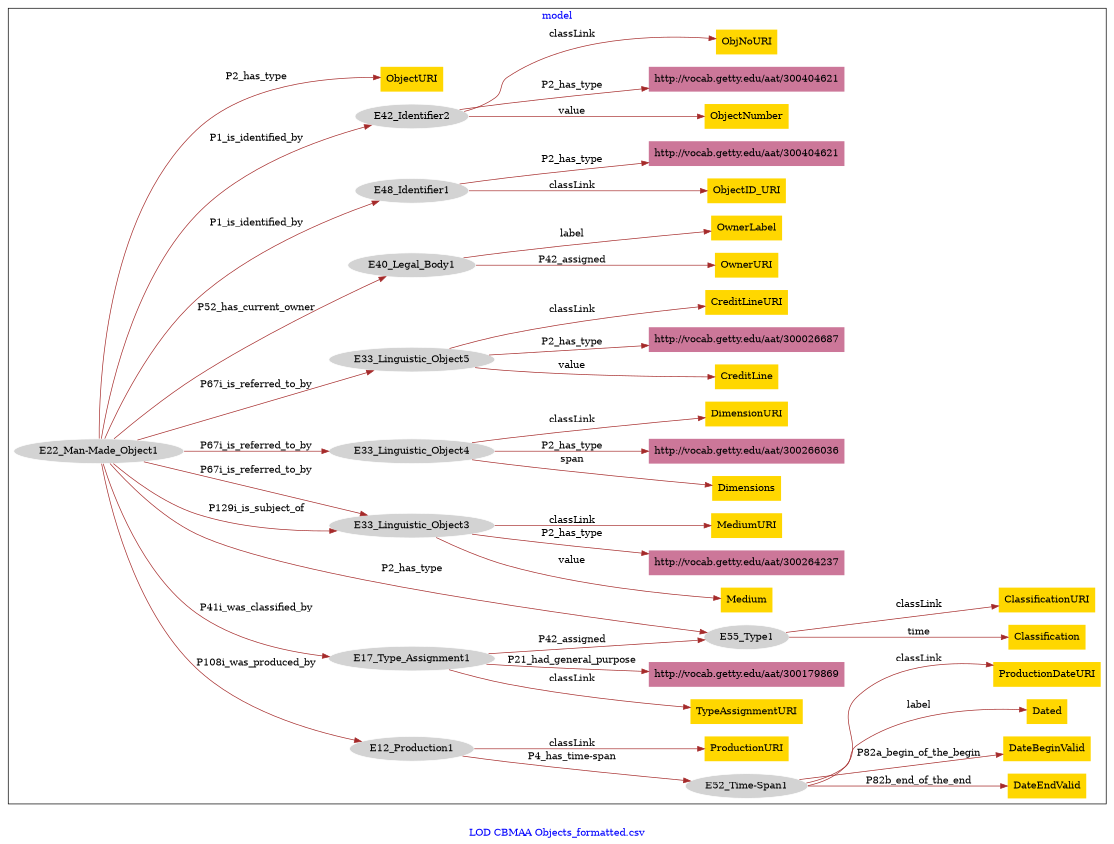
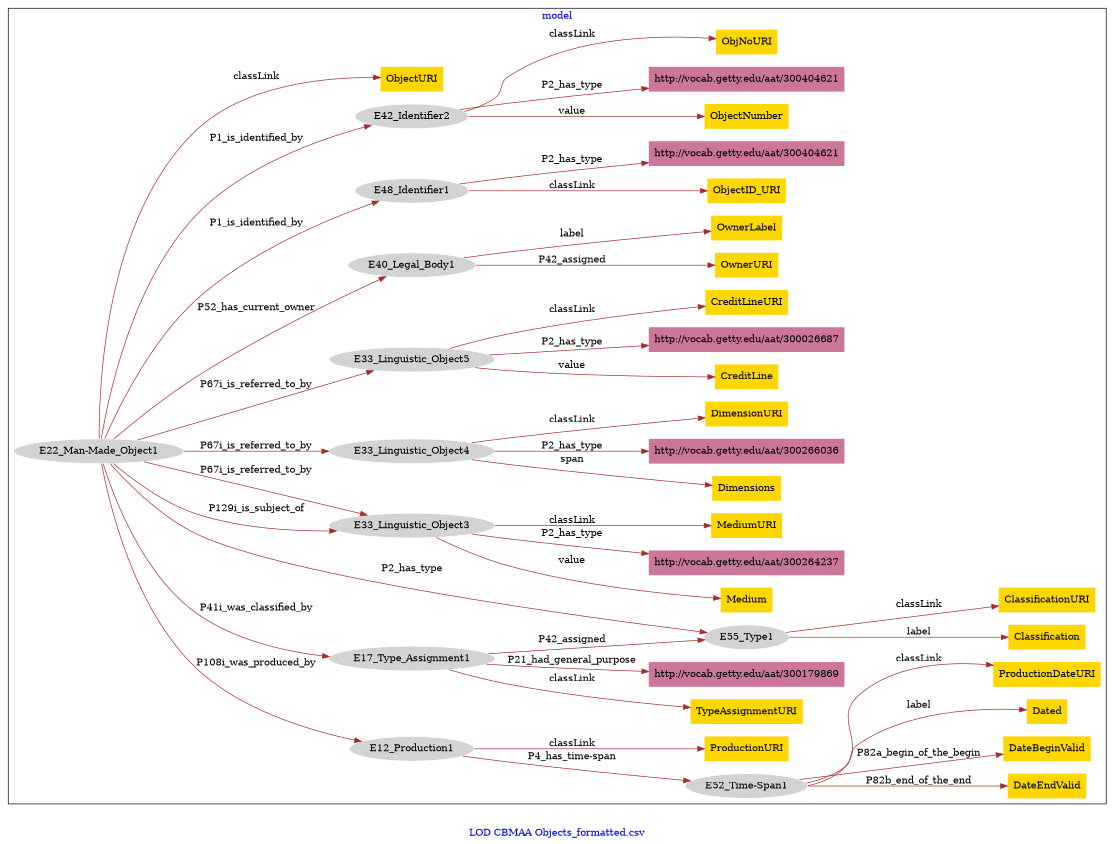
edge "E22_Man-Made_Object1" -> "ObjectURI": label "P2_has_type" -> "classLink"
edge "E55_Type1" -> "Classification": label "time" -> "label"
